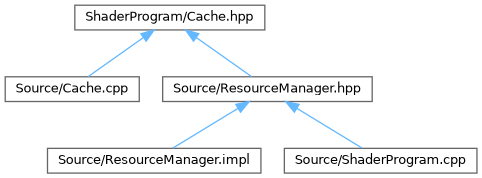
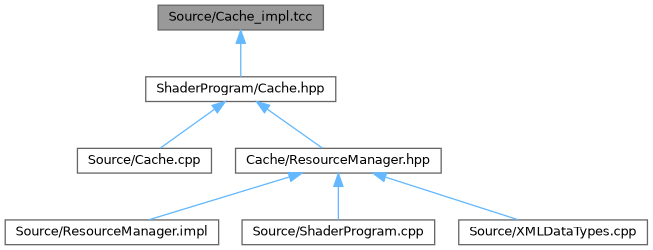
node "Source/Cache_impl.tcc": added
node "Source/ResourceManager.hpp": label "Source/ResourceManager.hpp" -> "Cache/ResourceManager.hpp"
node "Source/XMLDataTypes.cpp": added
